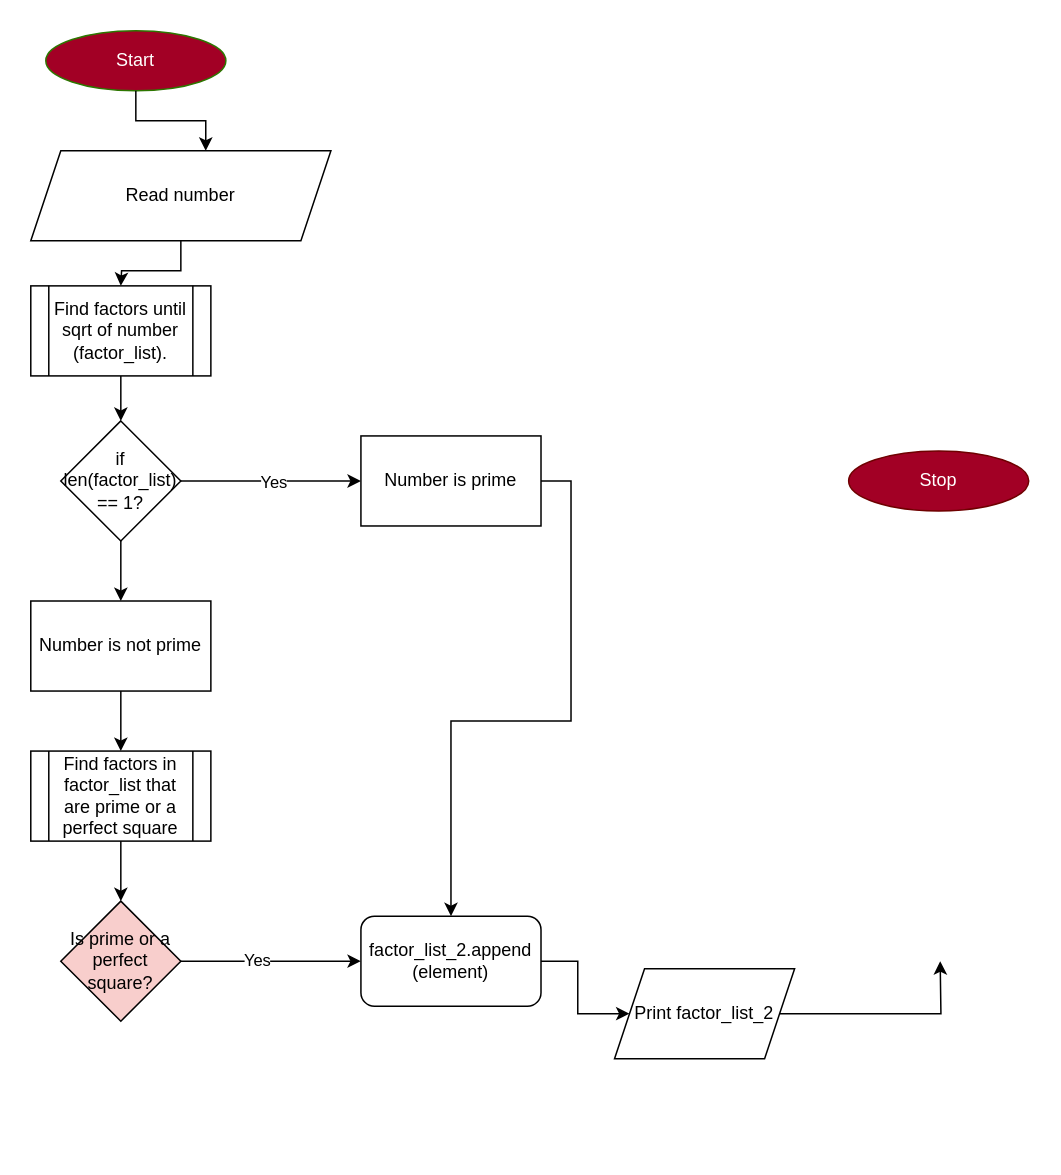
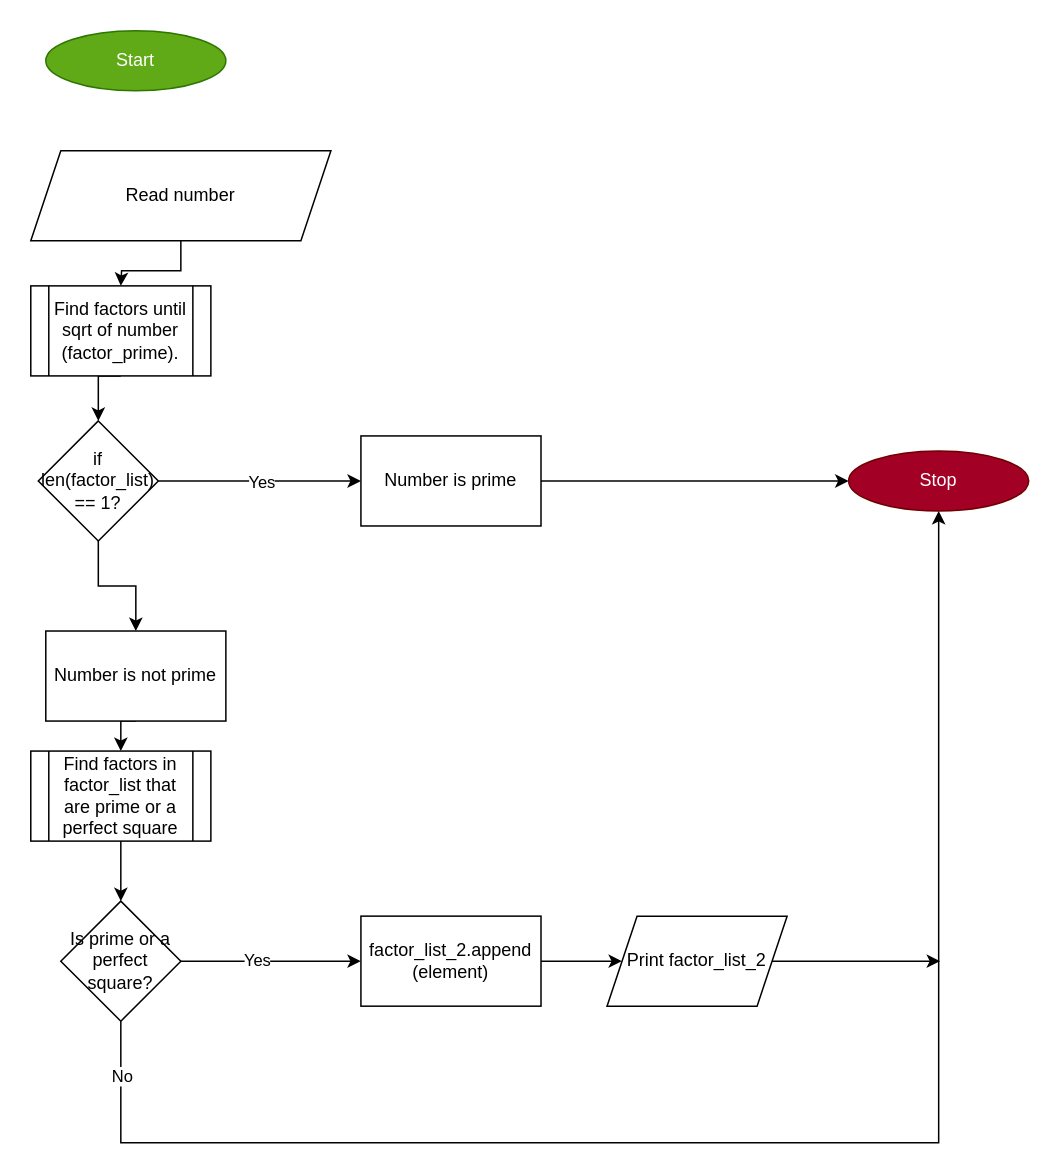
node "Start": fillcolor #a20025 -> #60a917
edge "Start" -> "Read number": removed
node "Find factors until sqrt of number (factor_list).": label "Find factors until sqrt of number (factor_list)." -> "Find factors until sqrt of number (factor_prime)."
node "if len(factor_list) == 1?": moved (121, 481) -> (98, 481)
node "Number is not prime": moved (121, 646) -> (136, 676)
edge "Number is prime" -> "factor_list_2.append (element)": now "Number is prime" -> "Stop"
node "Is prime or a perfect square?": fillcolor #f8cecc -> #ffffff
node "factor_list_2.append (element)": shape rounded rectangle -> rectangle
node "Print factor_list_2": moved (704, 1013) -> (697, 961)
edge "Is prime or a perfect square?" -> "Stop": added, label "No"
